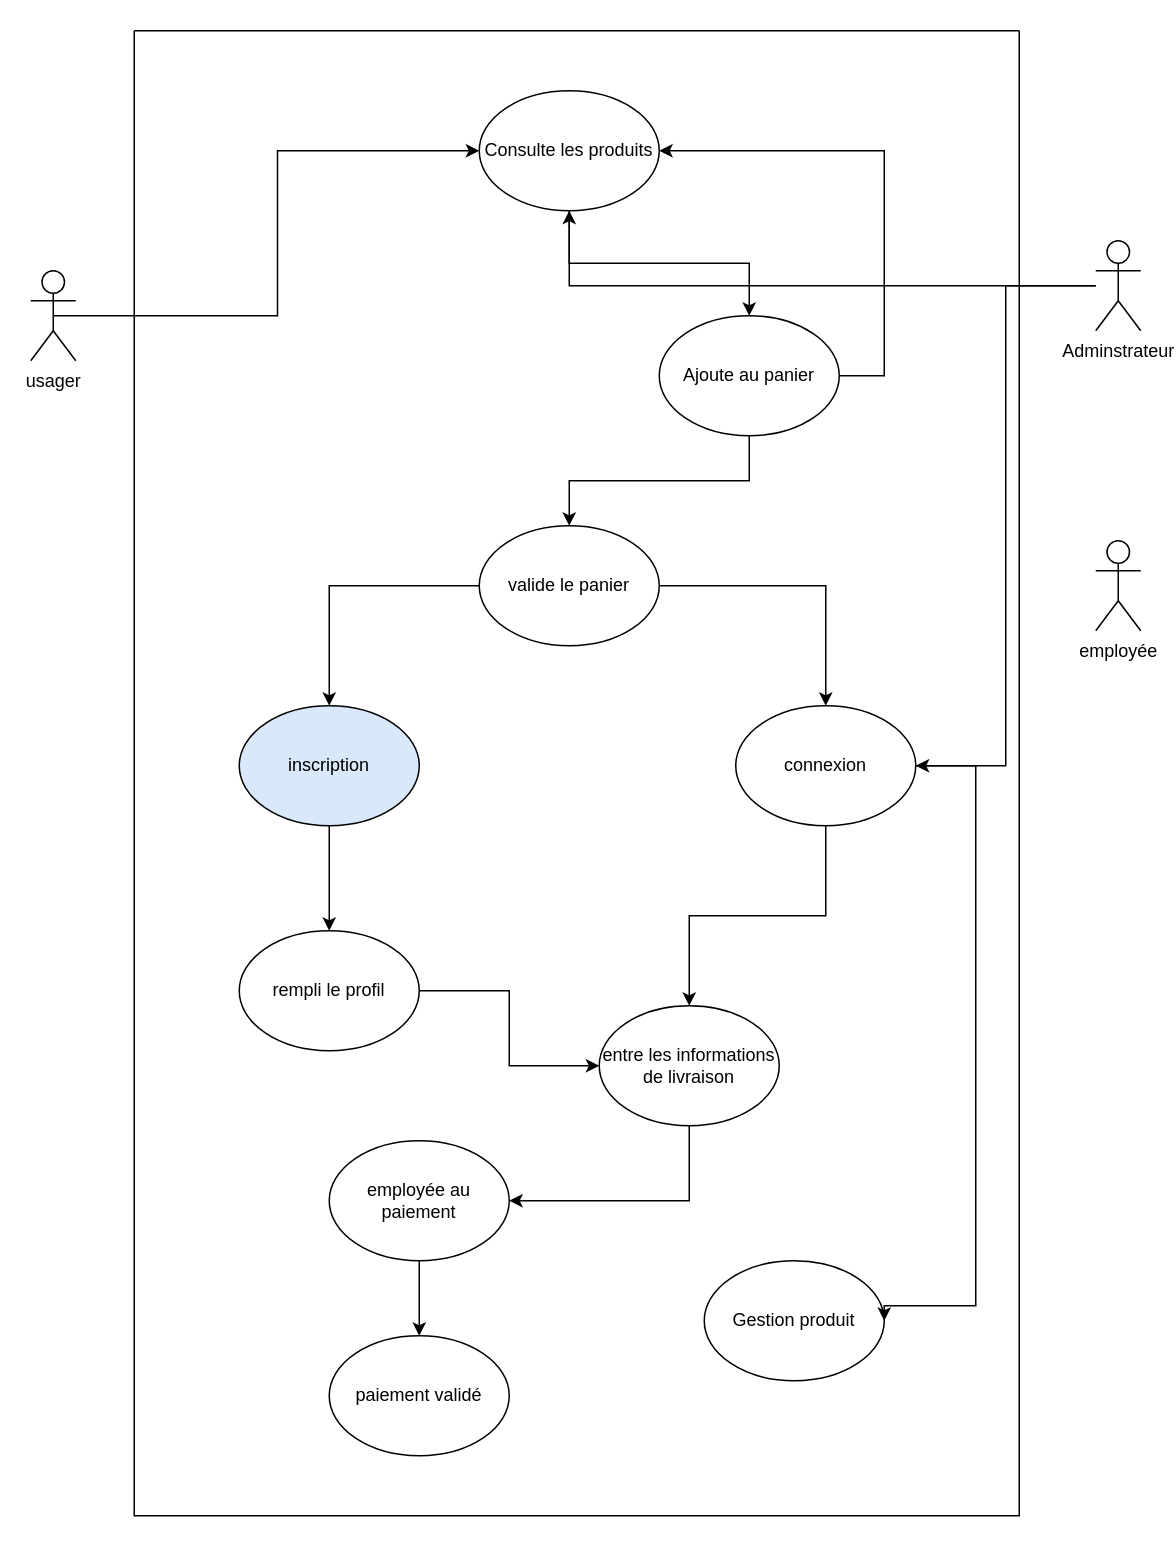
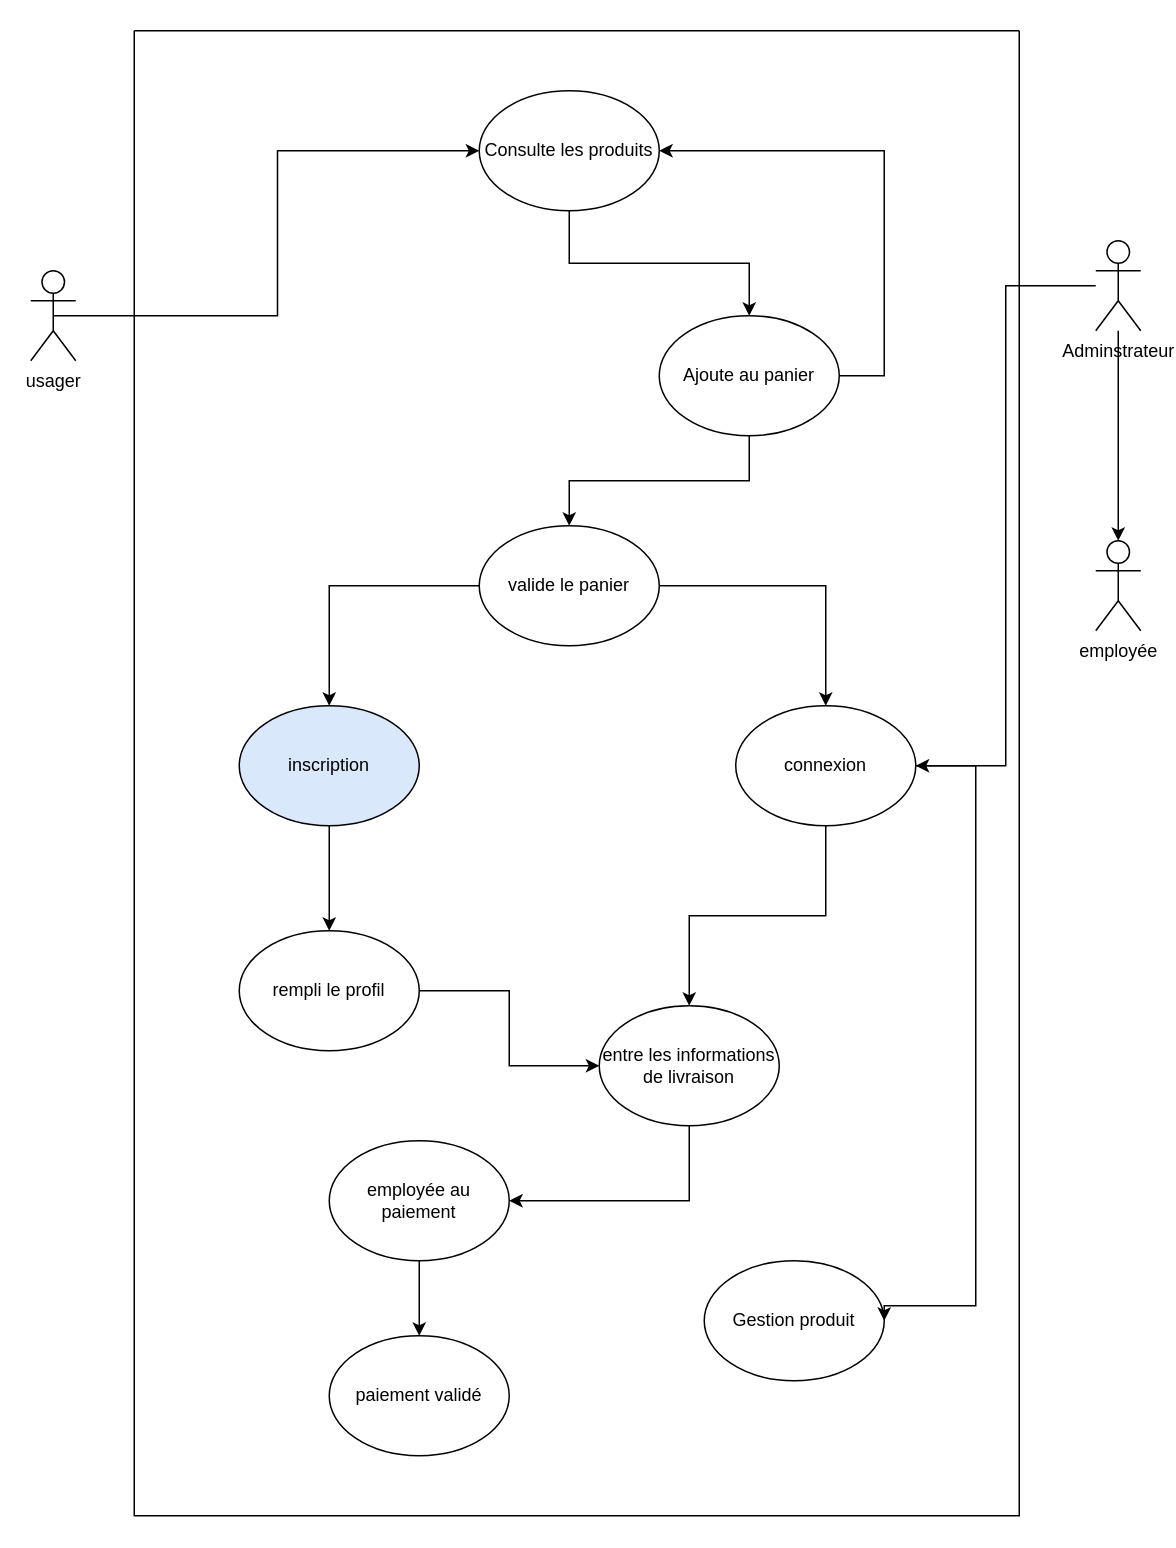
edge "Adminstrateur" -> "Consulte les produits": now "Adminstrateur" -> "employée"
